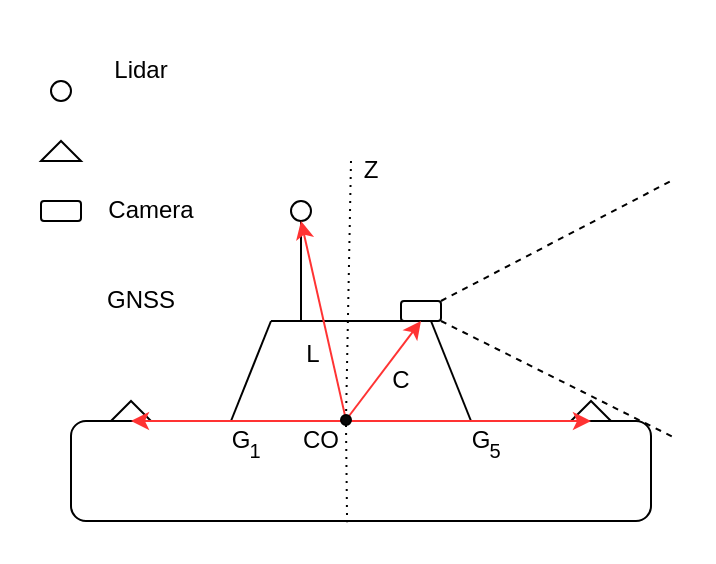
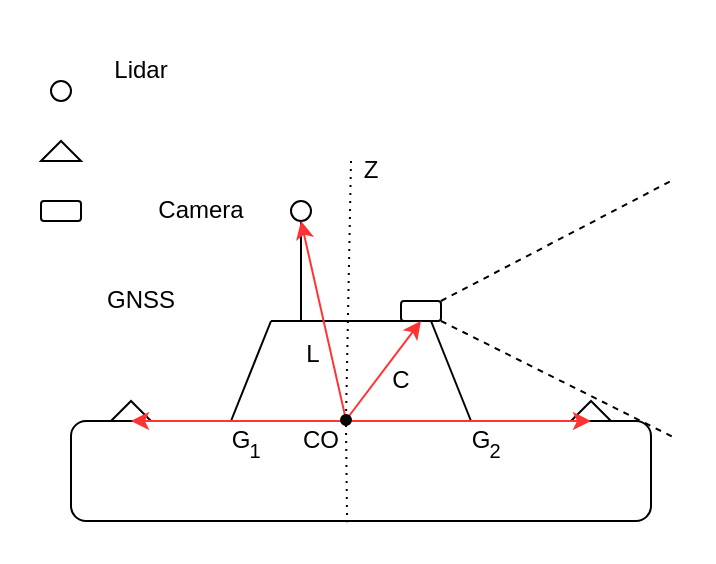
node "Camera": moved (151, 211) -> (201, 211)
node "5": label "5" -> "2"
